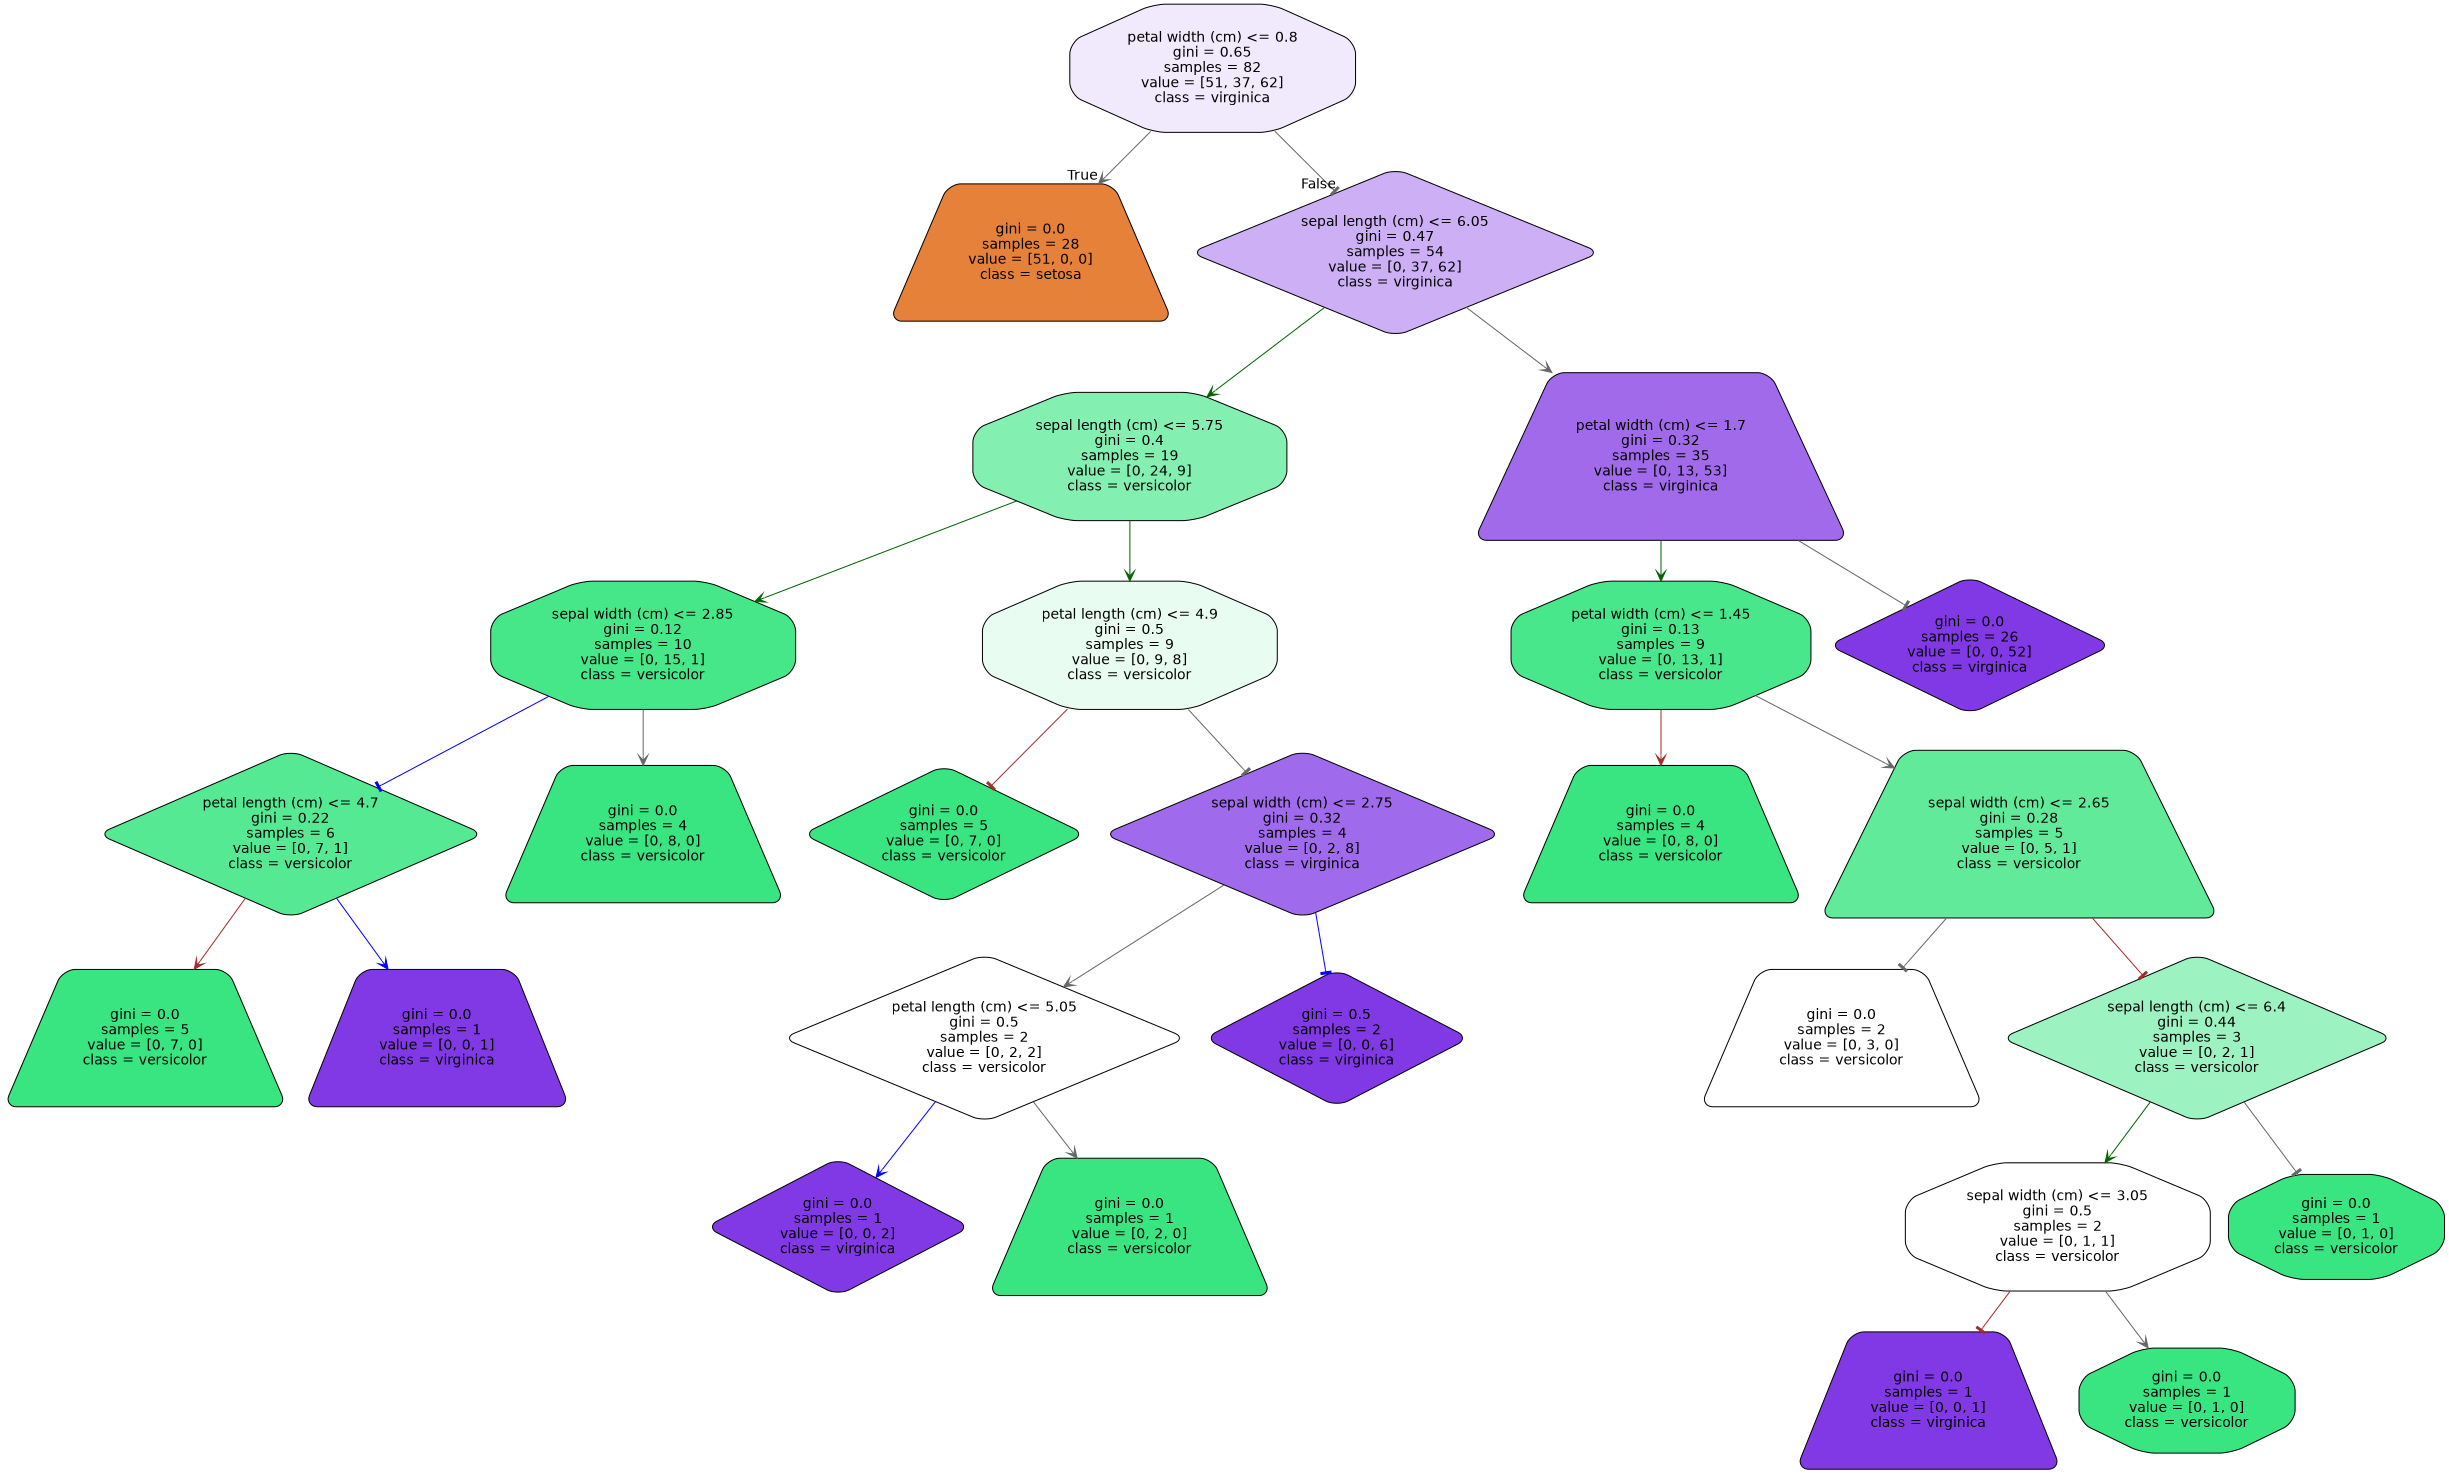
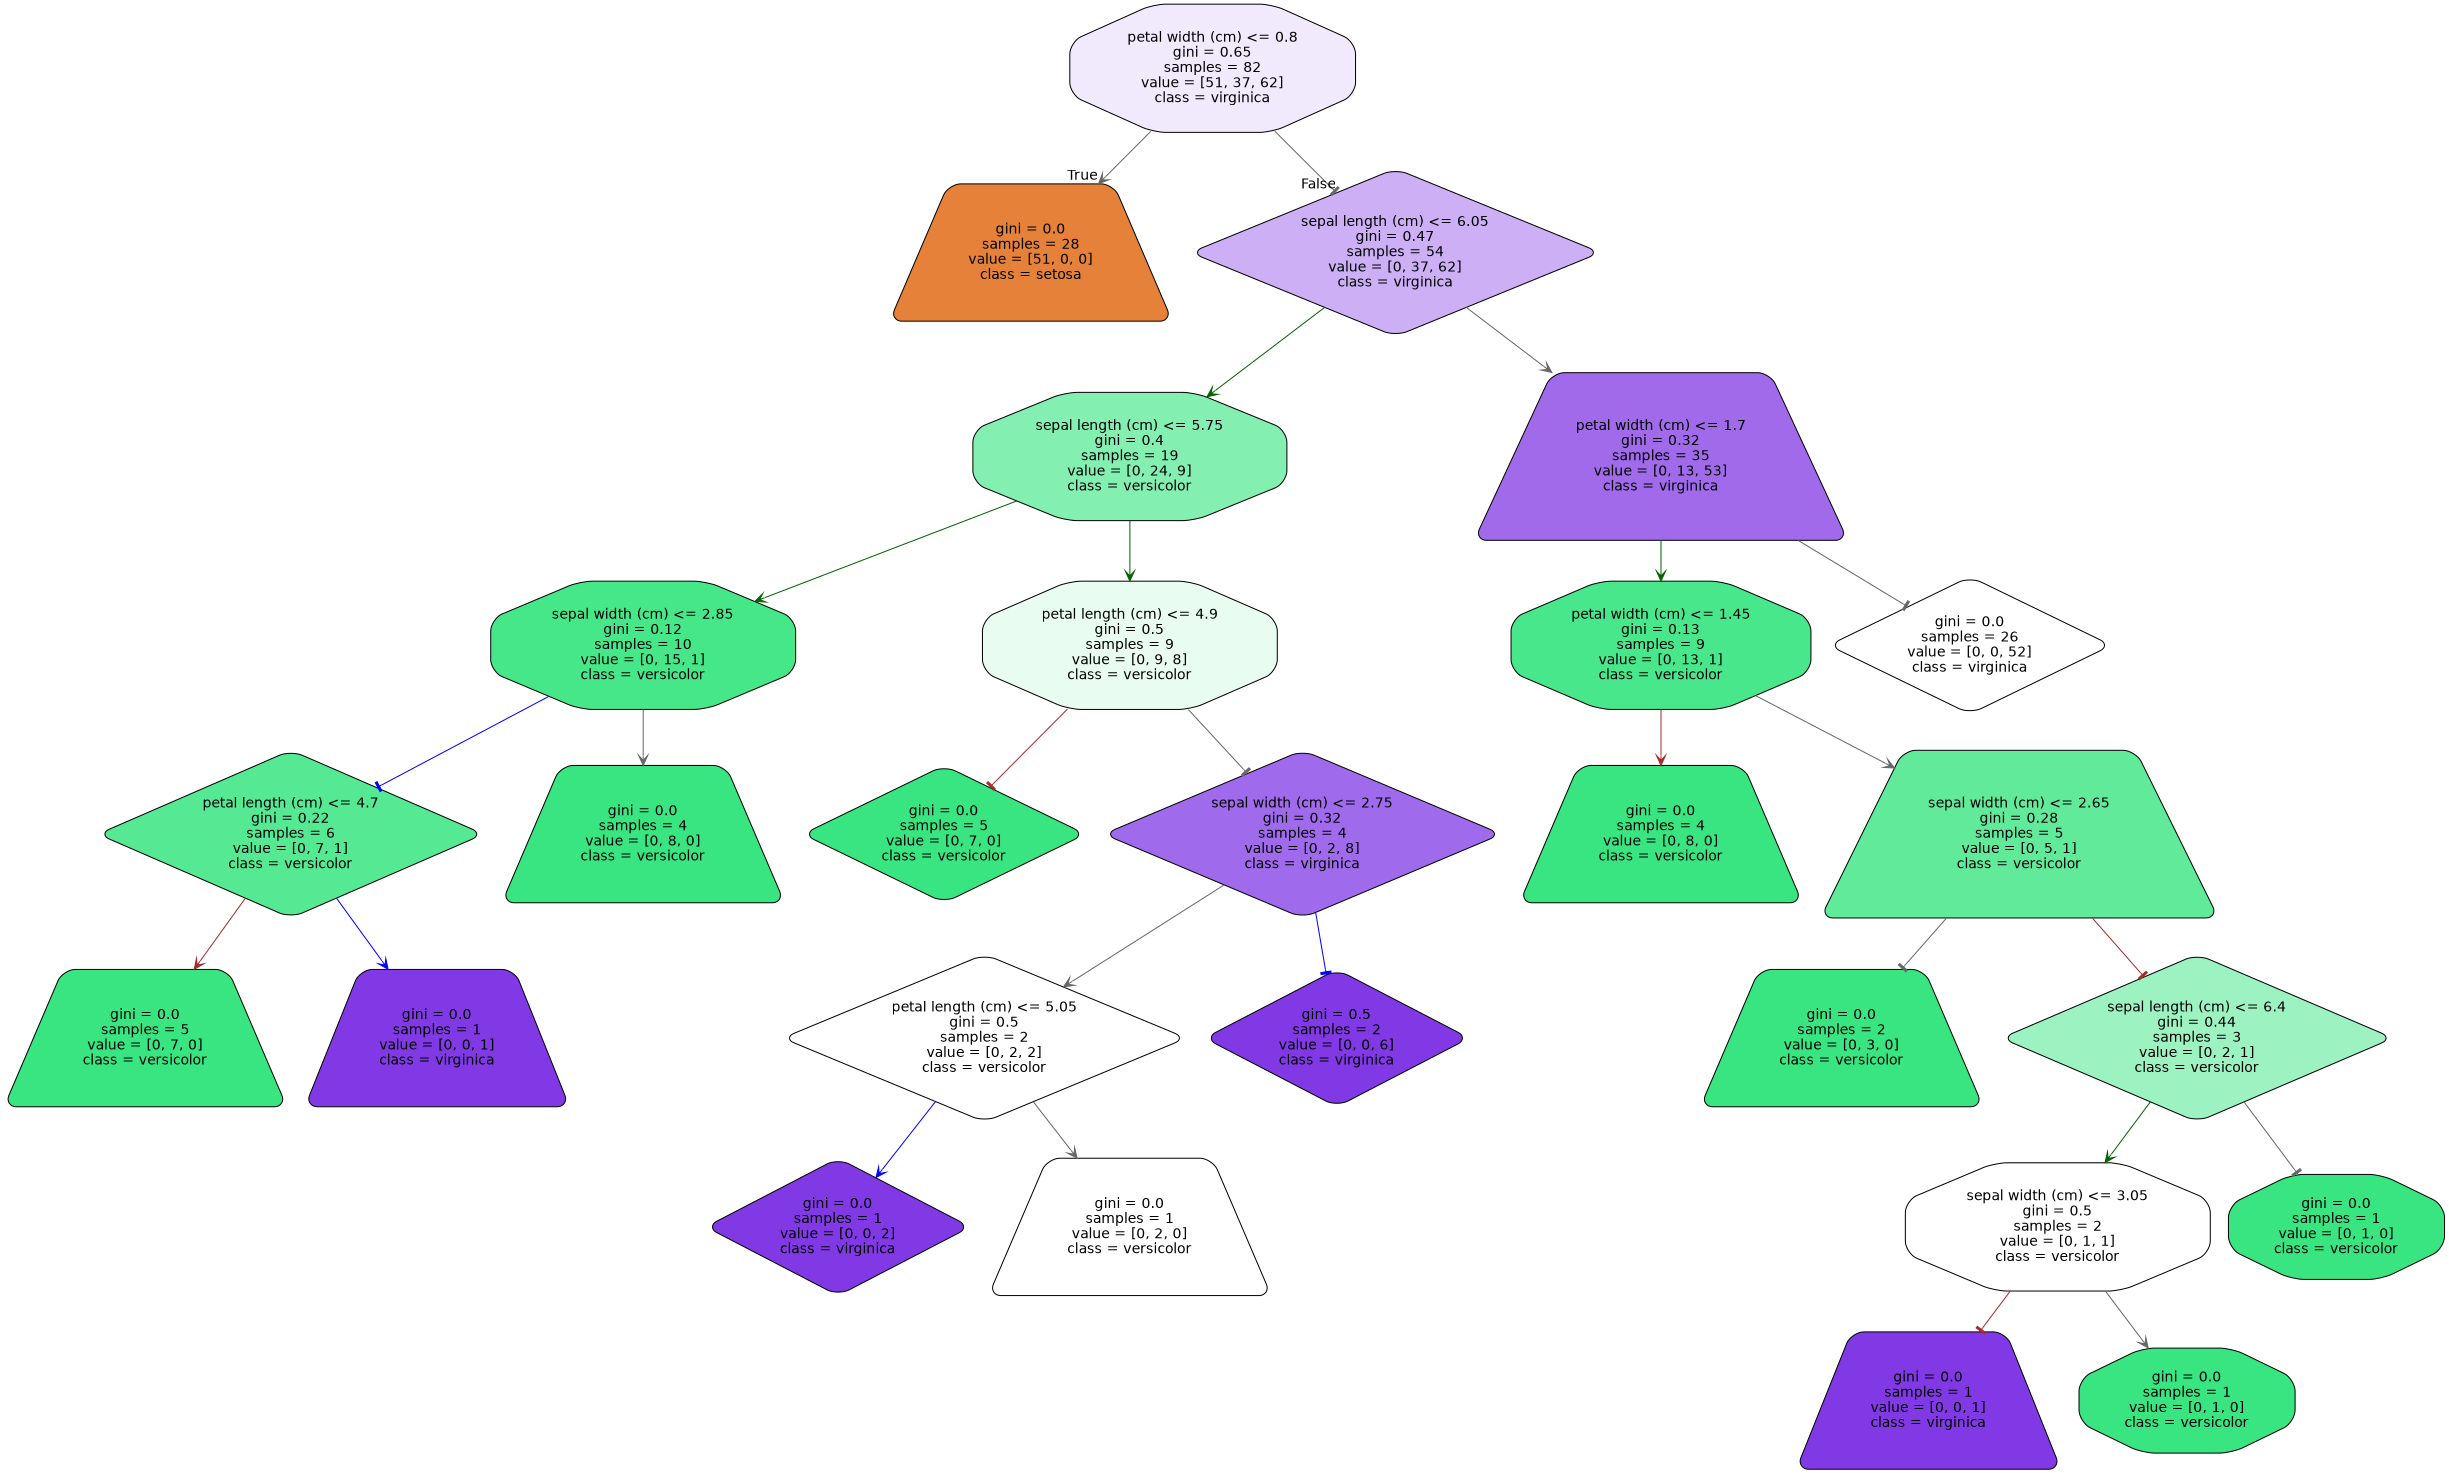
node "gini = 0.0 samples = 26 value = [0, 0, 52] class = virginica": fillcolor #8139e5 -> #ffffff
node "gini = 0.0 samples = 2 value = [0, 3, 0] class = versicolor": fillcolor #ffffff -> #39e581
node "gini = 0.0 samples = 1 value = [0, 2, 0] class = versicolor": fillcolor #39e581 -> #ffffff
